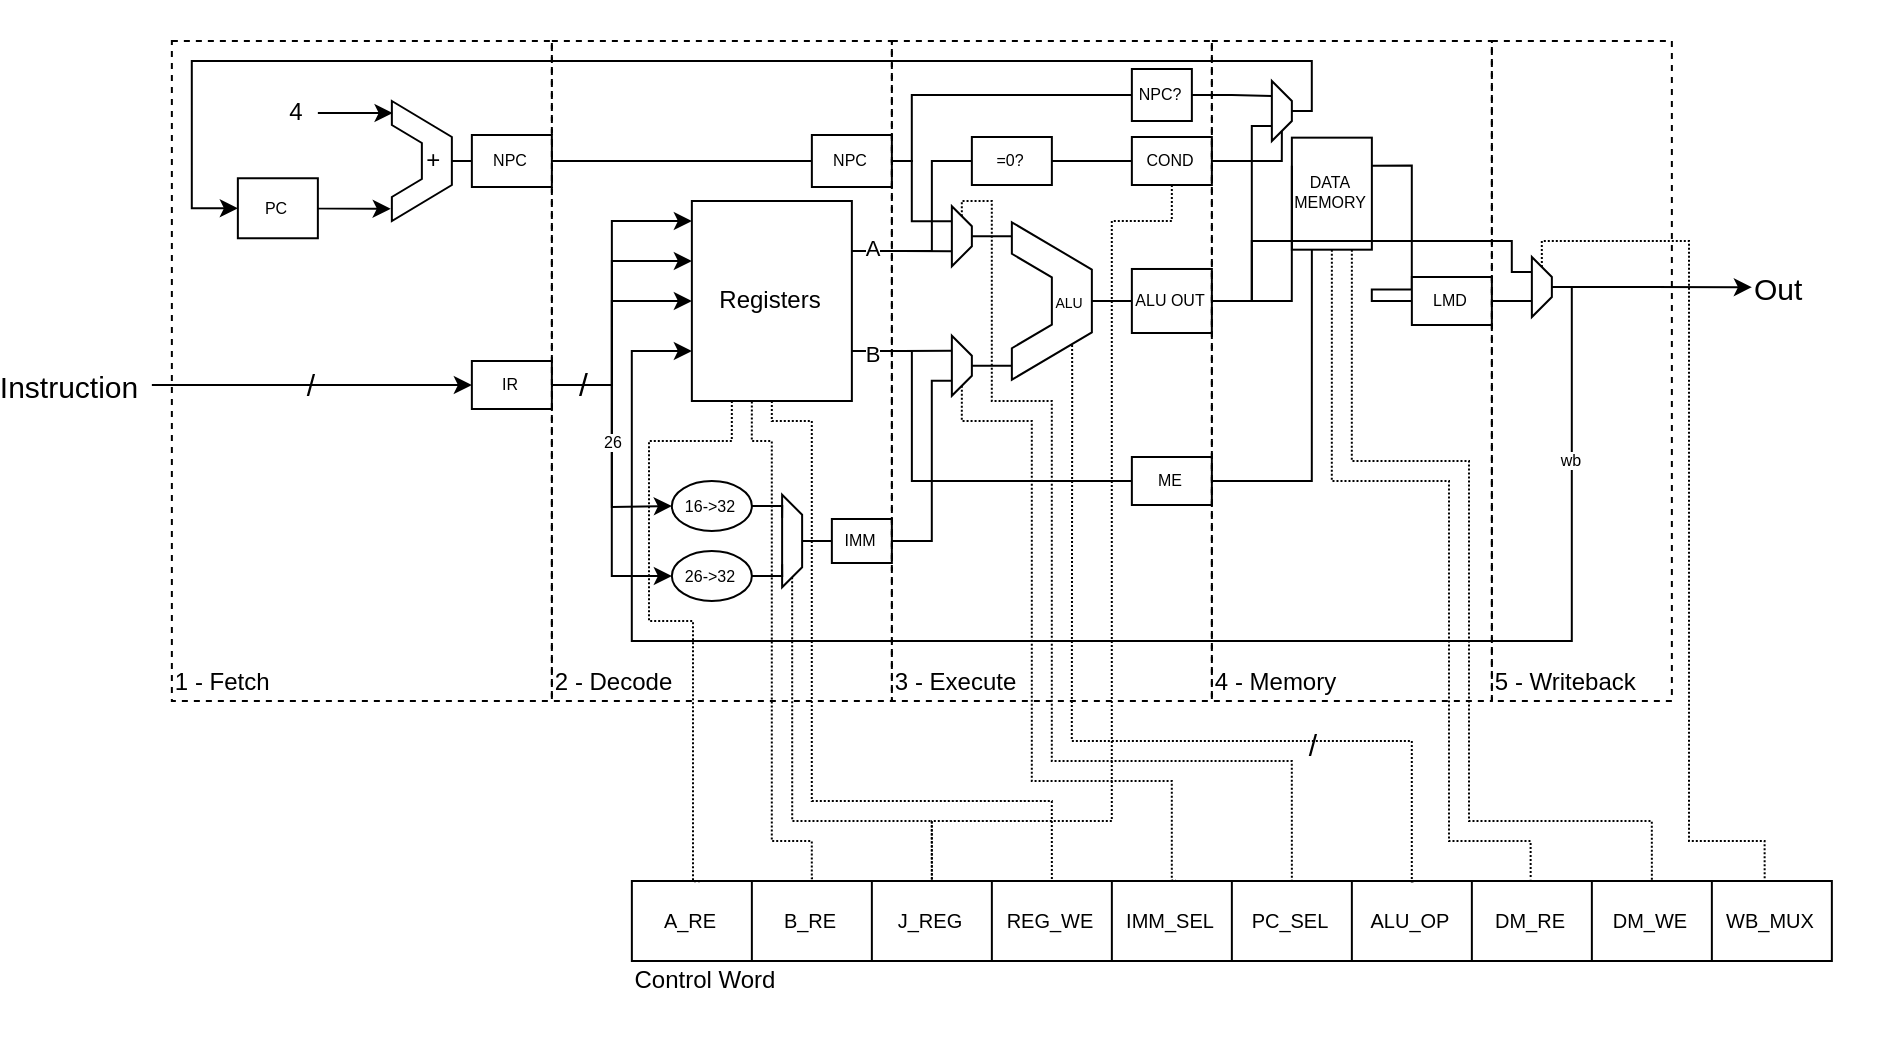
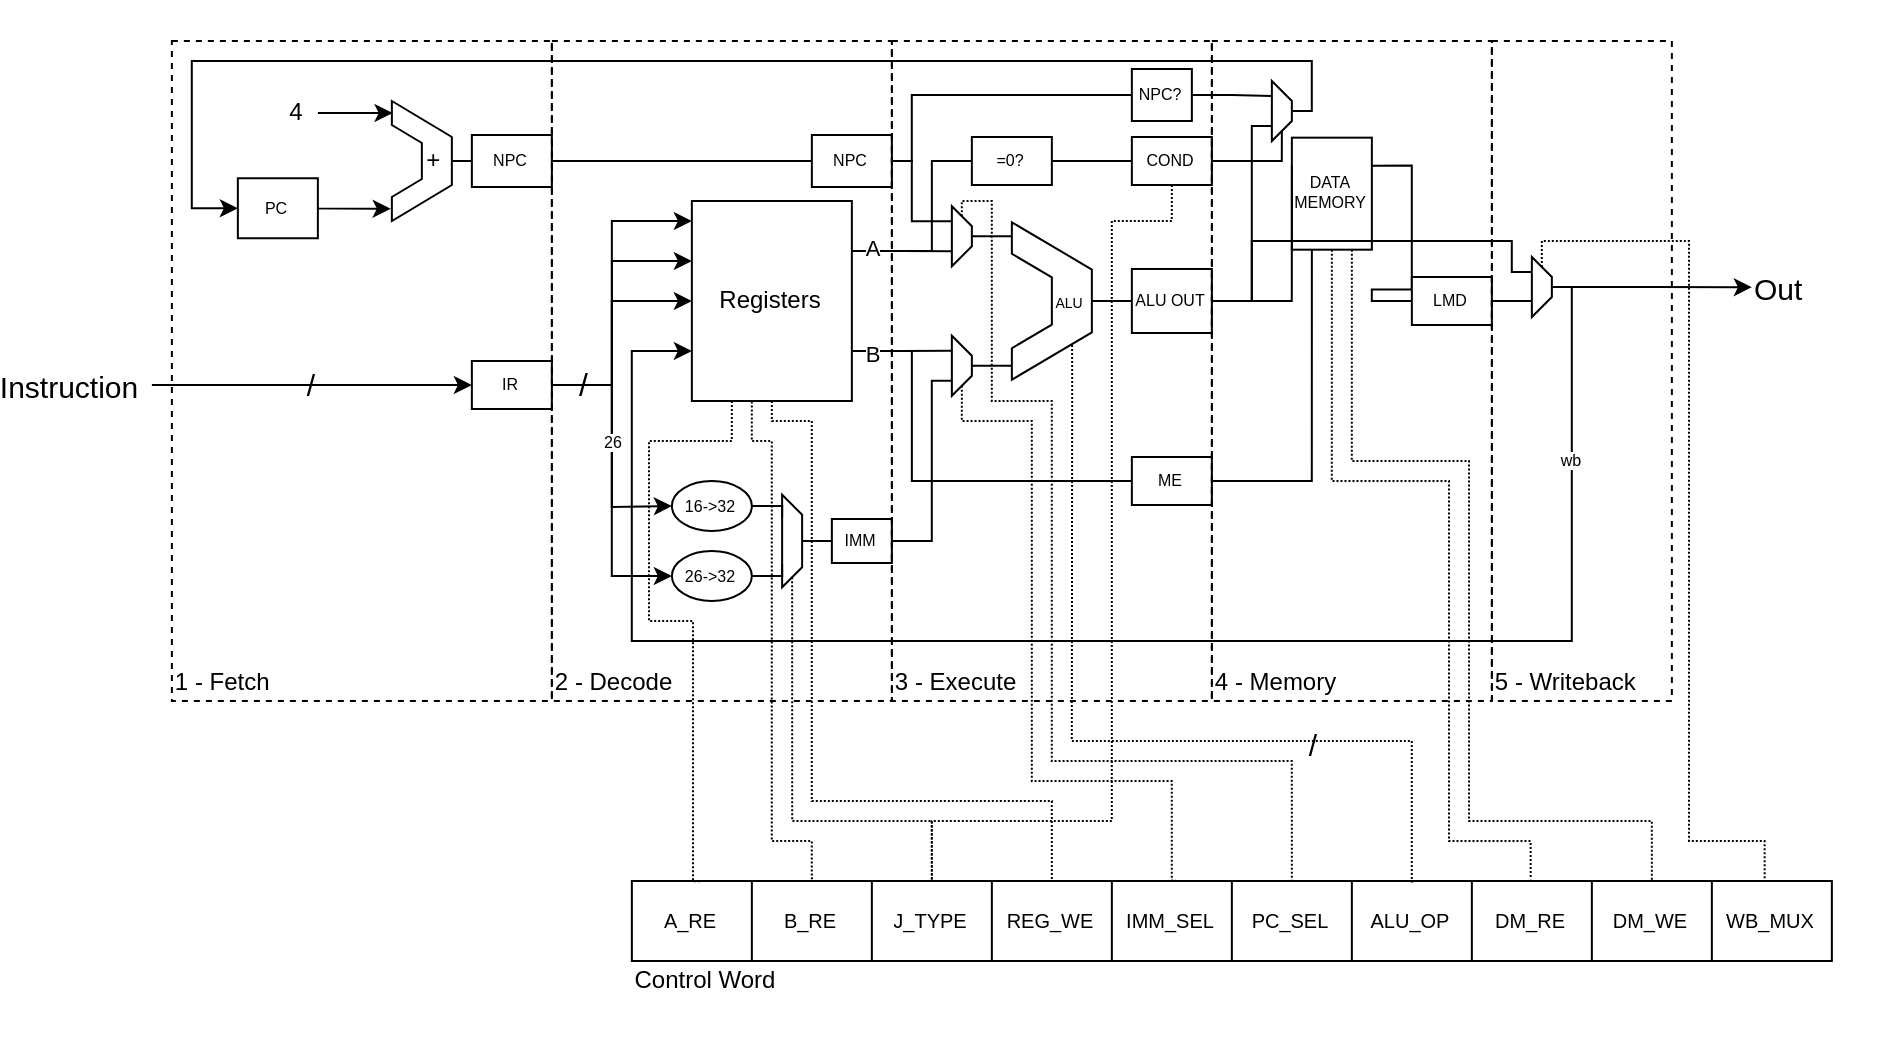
node "J_REG": label "J_REG" -> "J_TYPE"
